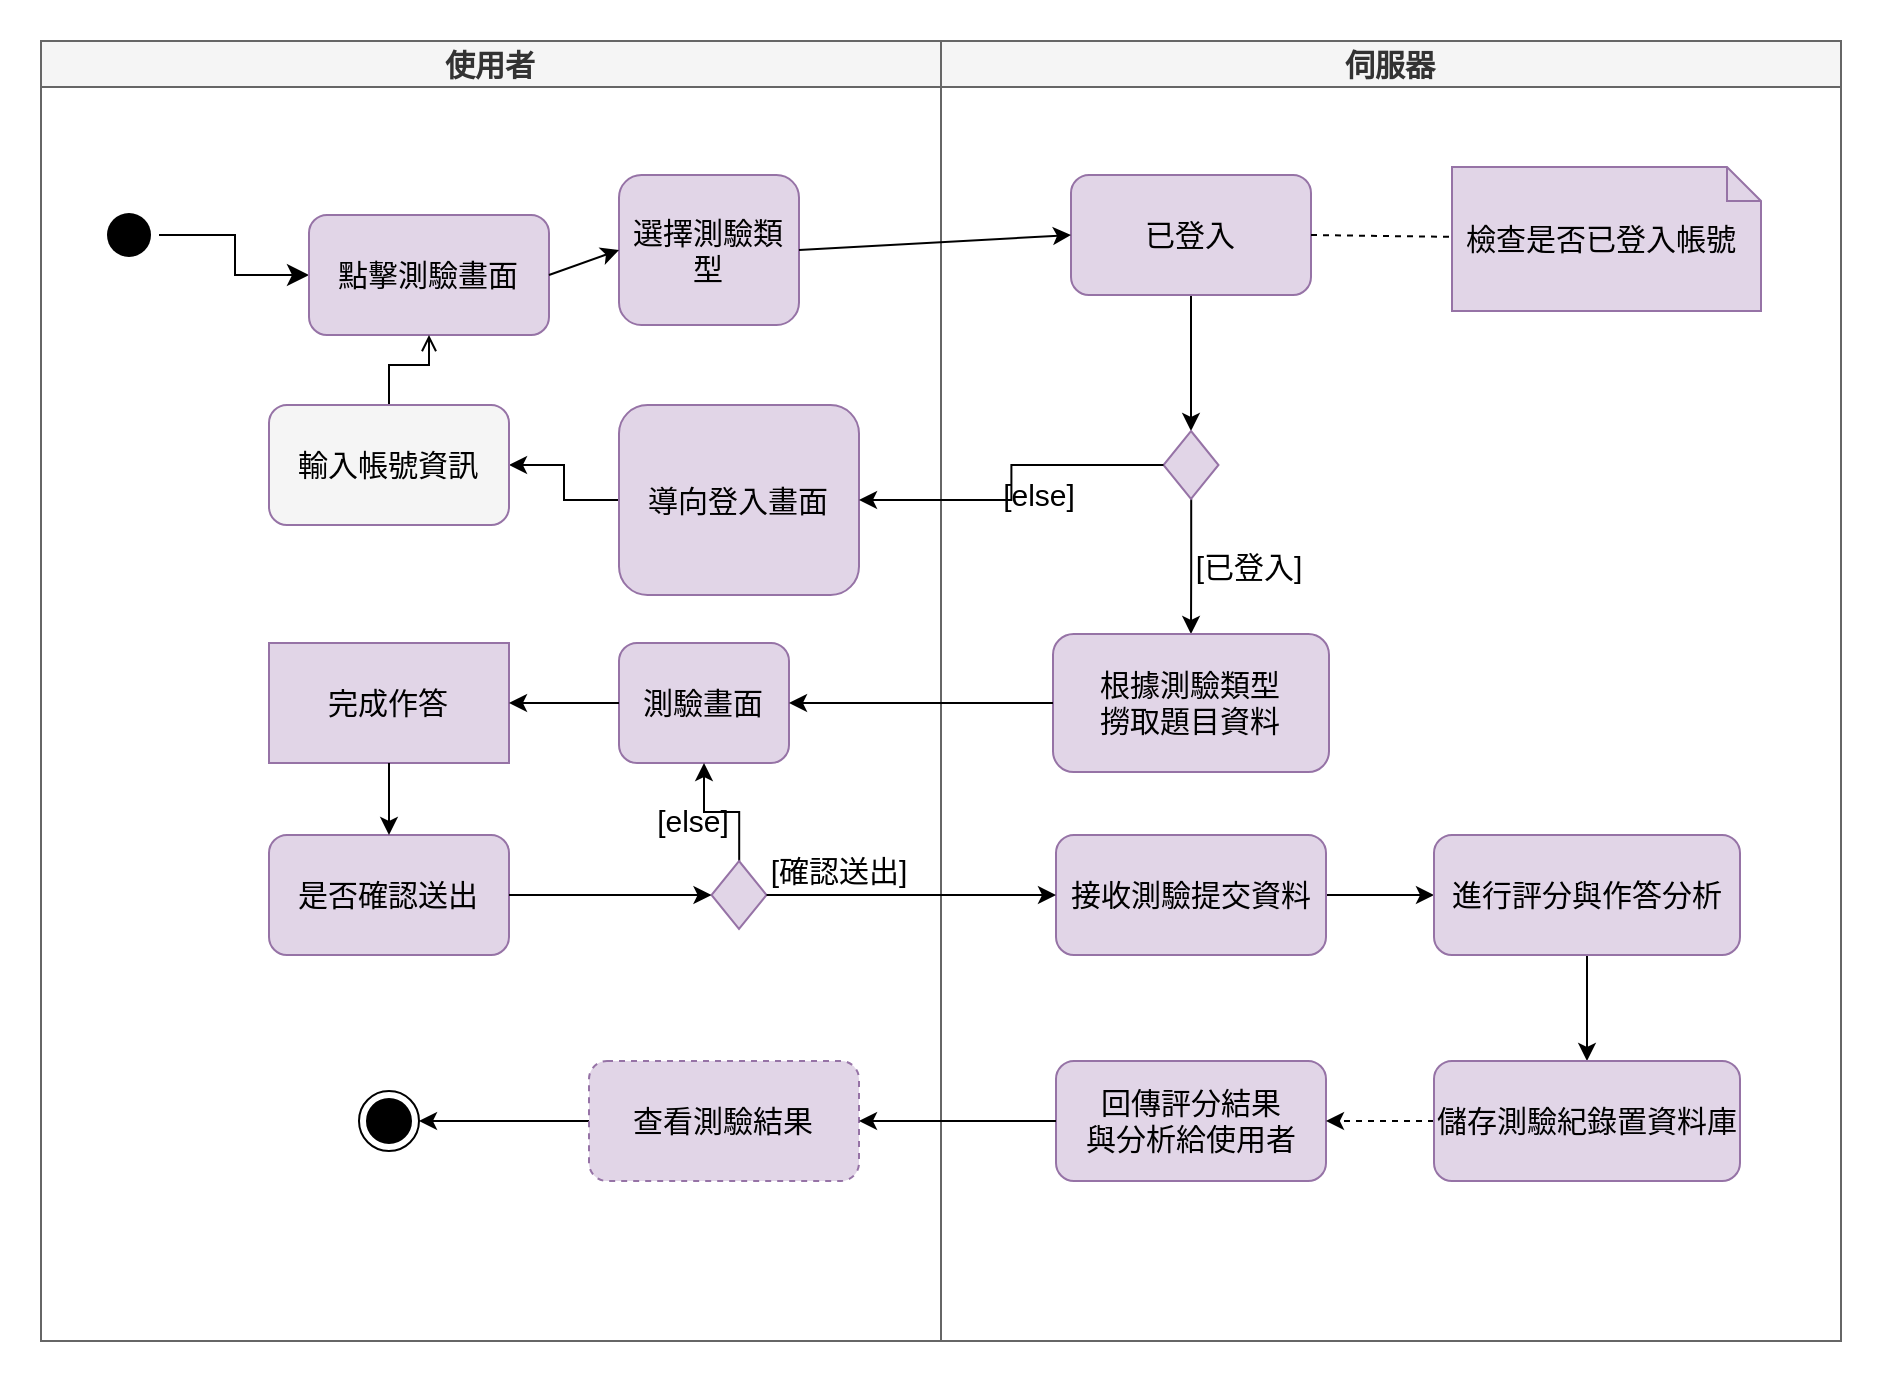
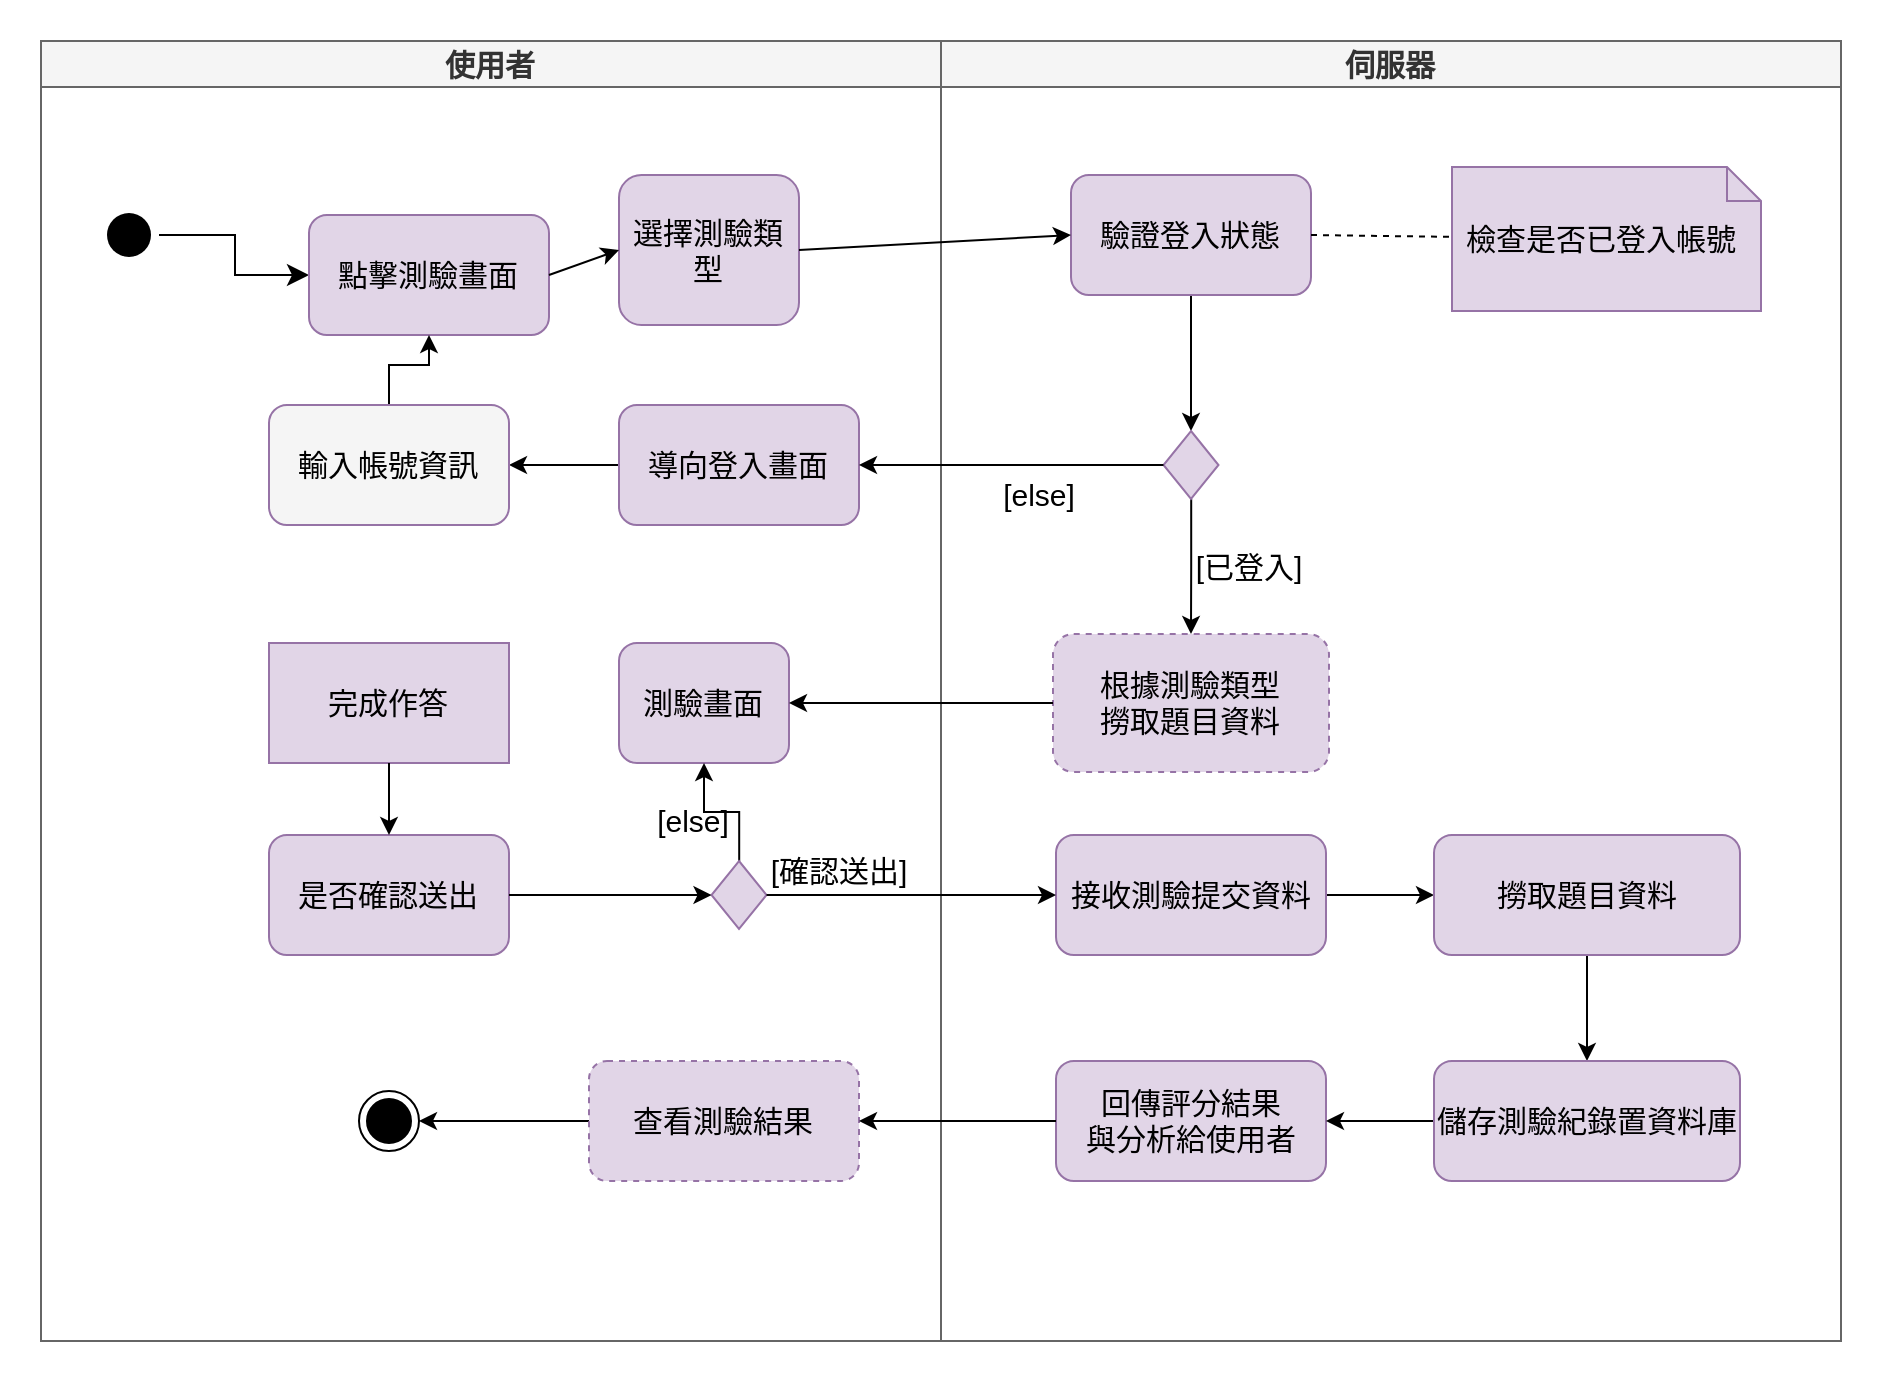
node "已登入": label "已登入" -> "驗證登入狀態"
edge "輸入帳號資訊" -> "點擊測驗畫面": arrowhead open -> classic
node "導向登入畫面": size 240x190 -> 240x120
edge "測驗畫面" -> "完成作答": removed
node "根據測驗類型 撈取題目資料": style solid -> dashed
node "進行評分與作答分析": label "進行評分與作答分析" -> "撈取題目資料"
edge "儲存測驗紀錄置資料庫" -> "回傳評分結果 與分析給使用者": style dashed -> solid
